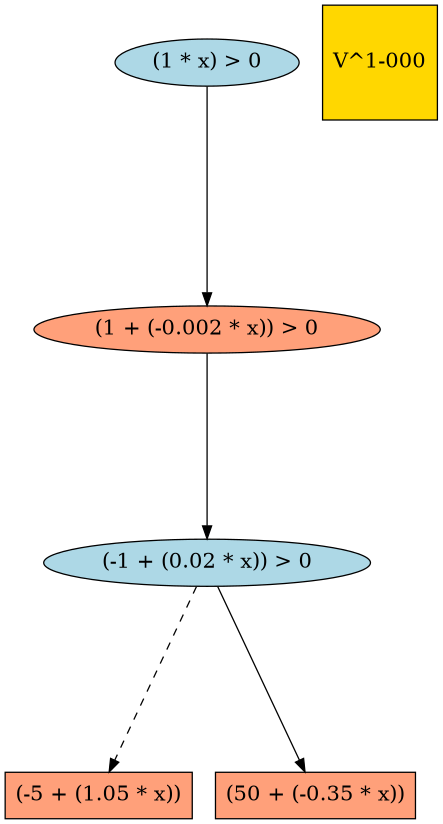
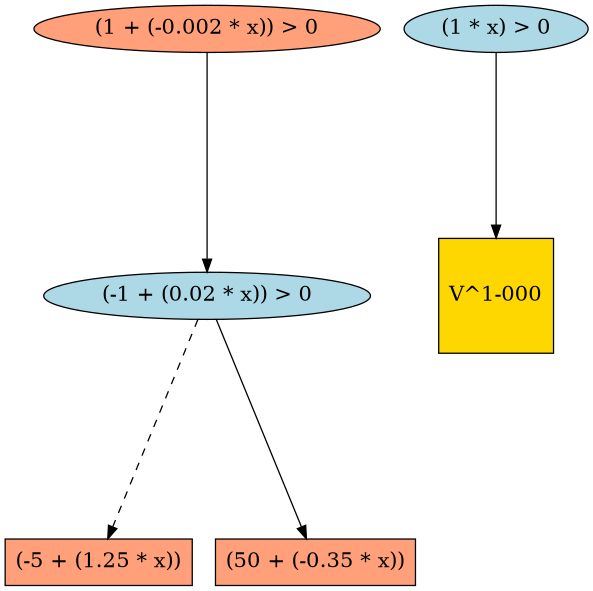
edge "(1 * x) > 0" -> "(1 + (-0.002 * x)) > 0": now "(1 * x) > 0" -> "V^1-000"
node "(-5 + (1.05 * x))": label "(-5 + (1.05 * x))" -> "(-5 + (1.25 * x))"
